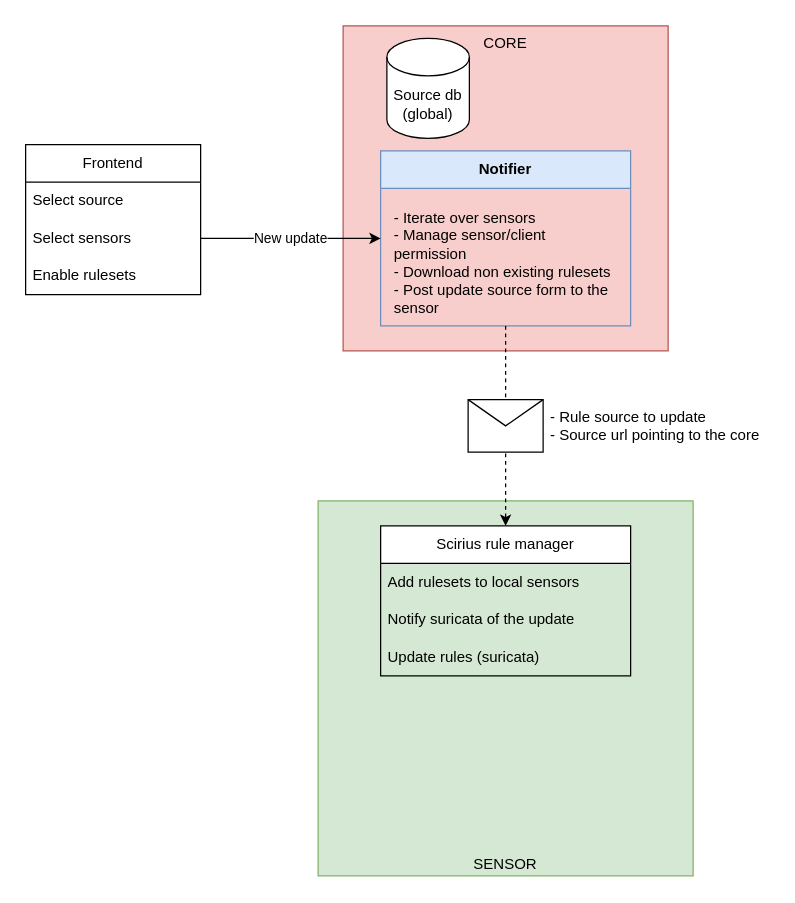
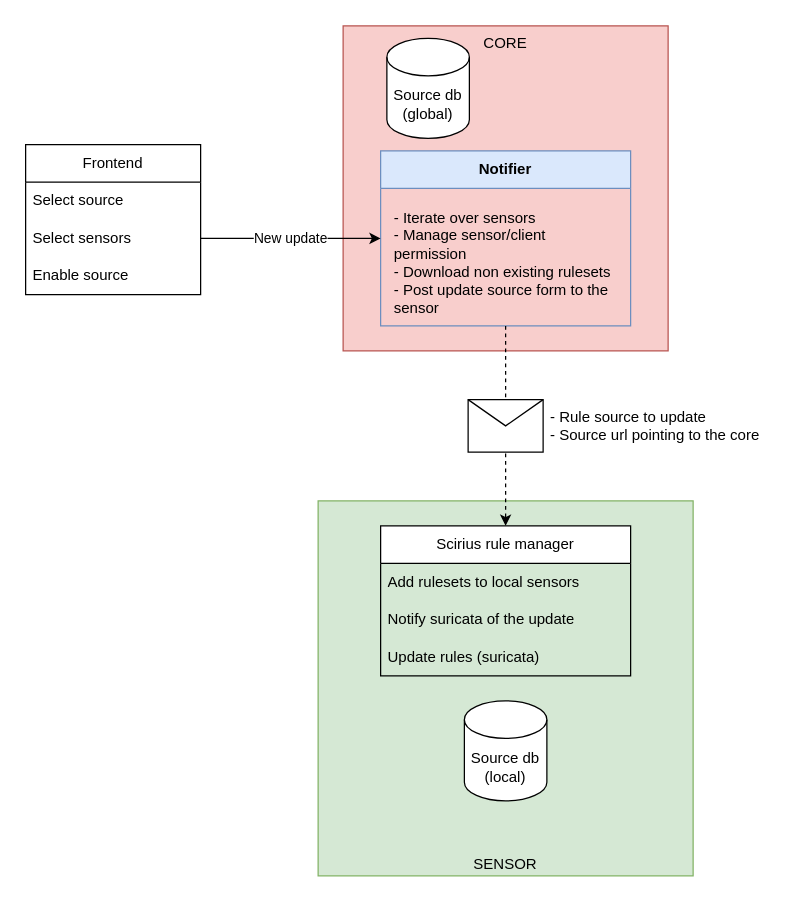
node "Enable rulesets": label "Enable rulesets" -> "Enable source"
node "Source db (local)": added
